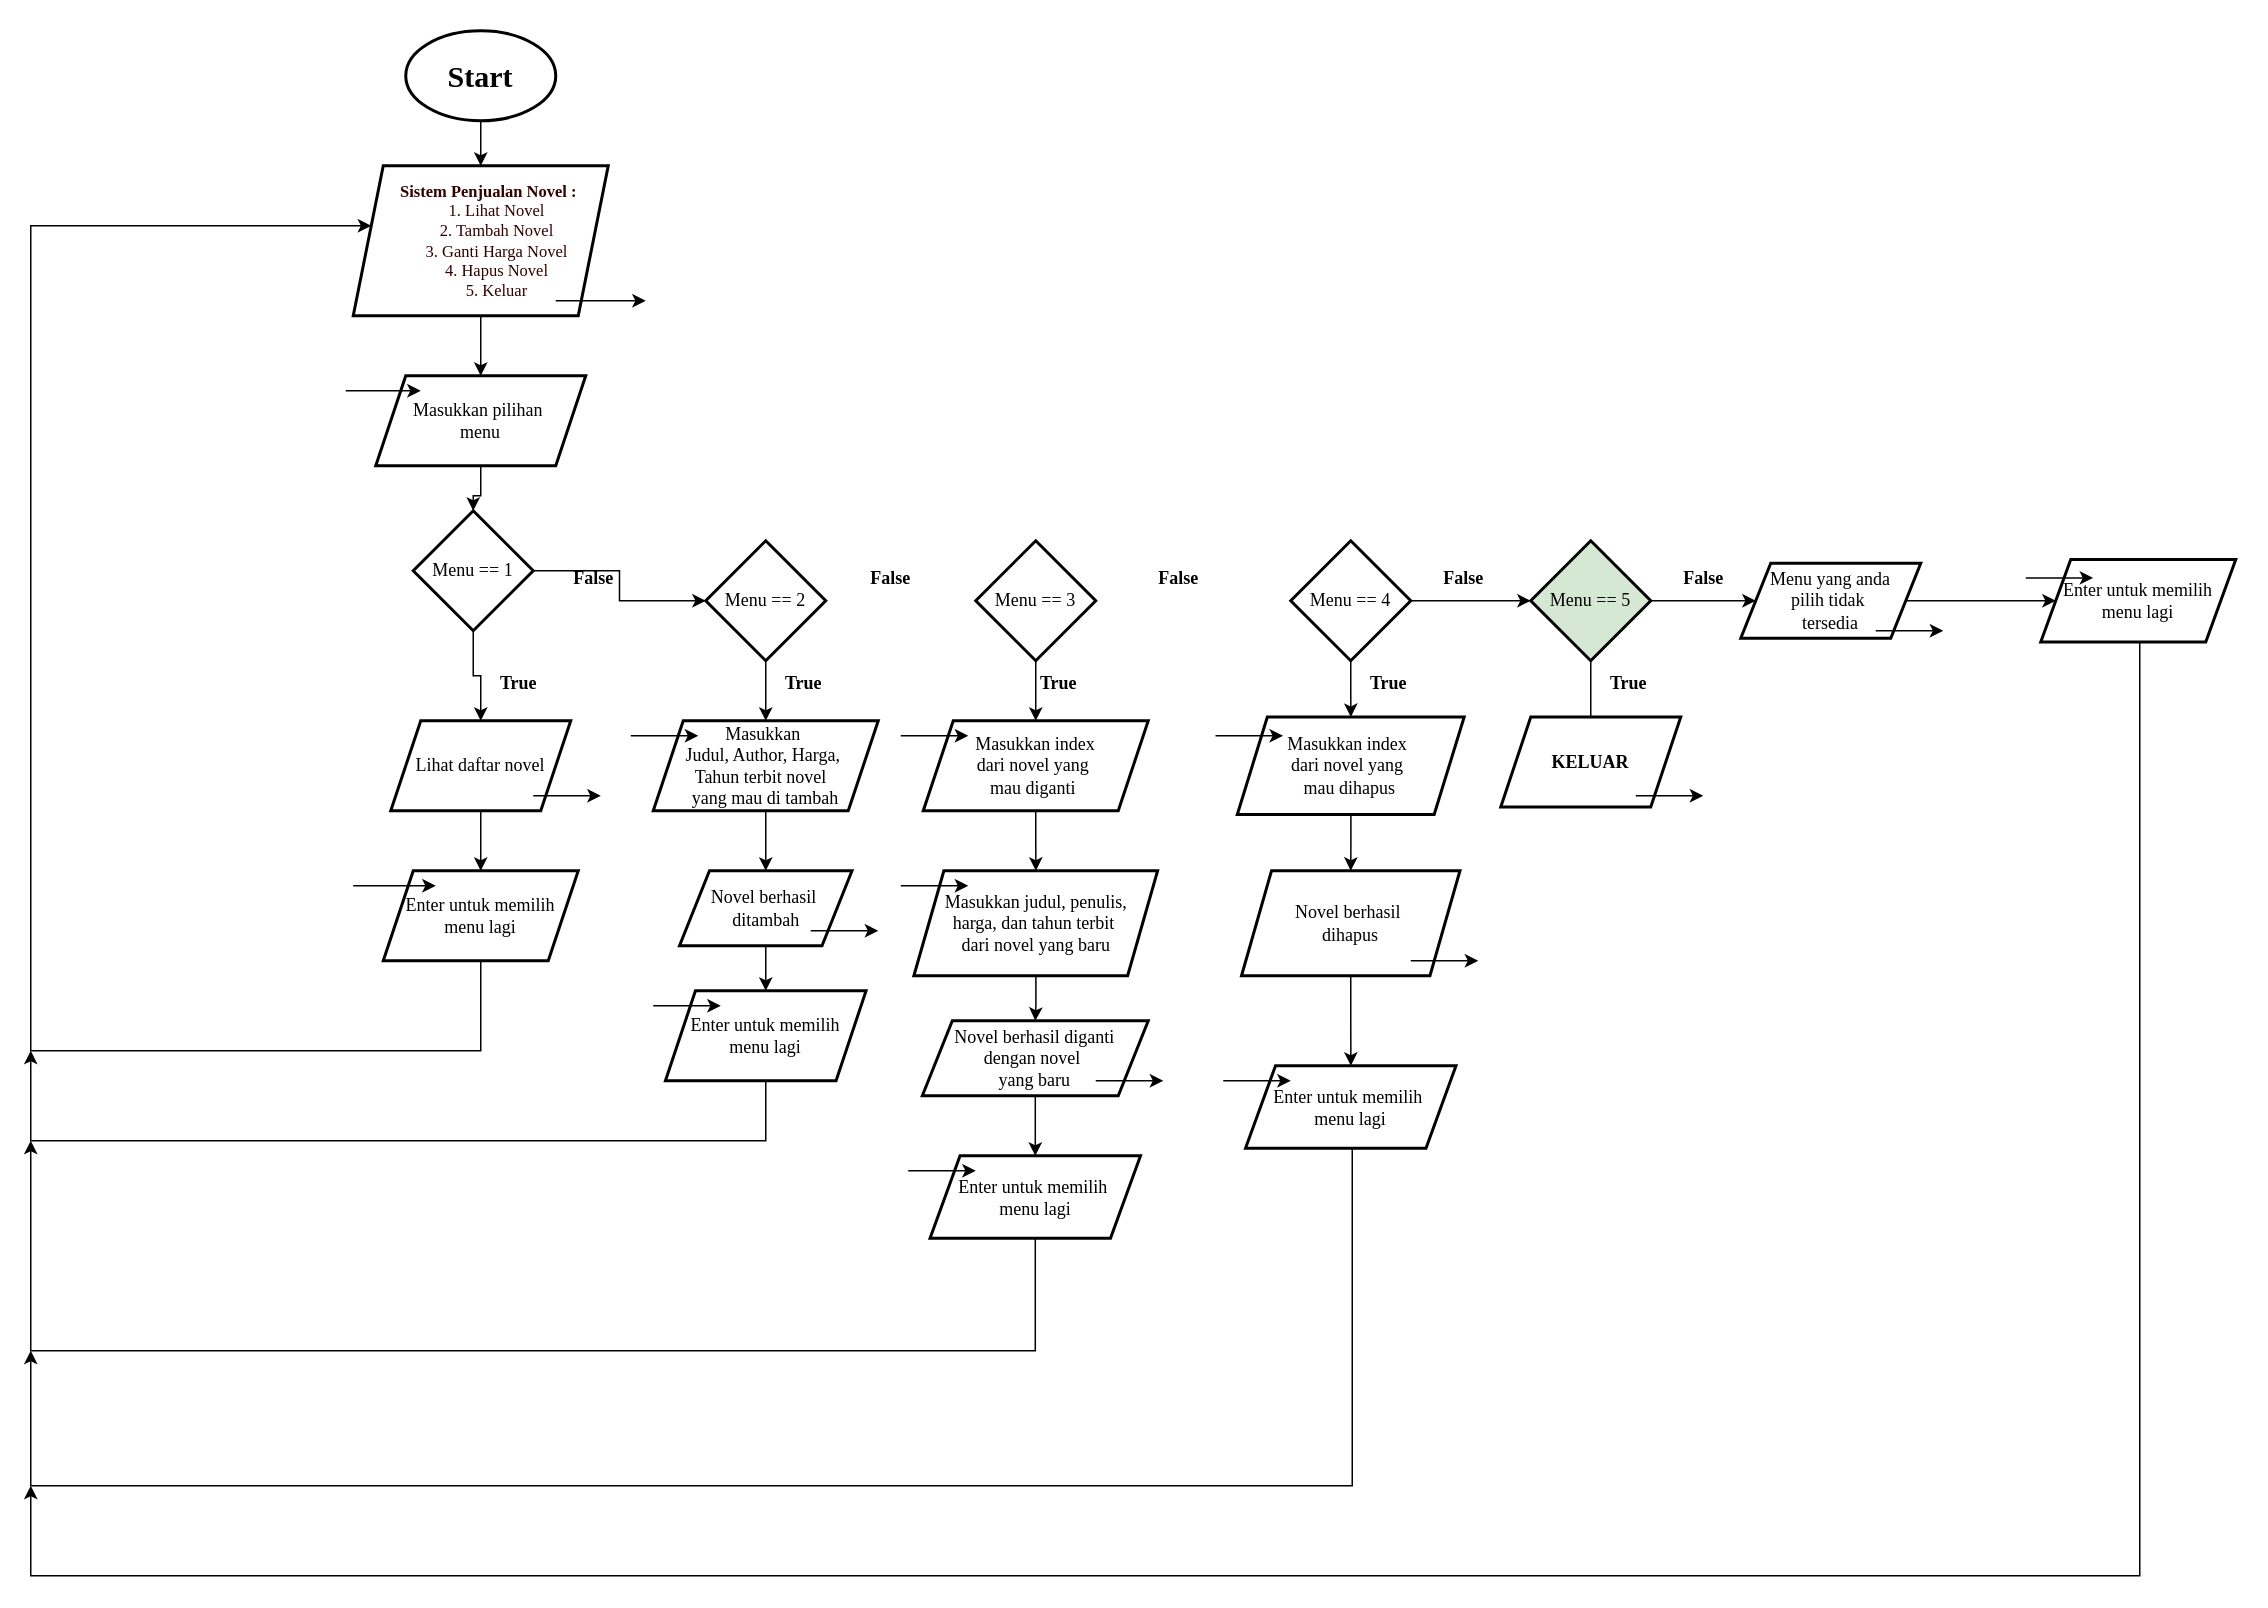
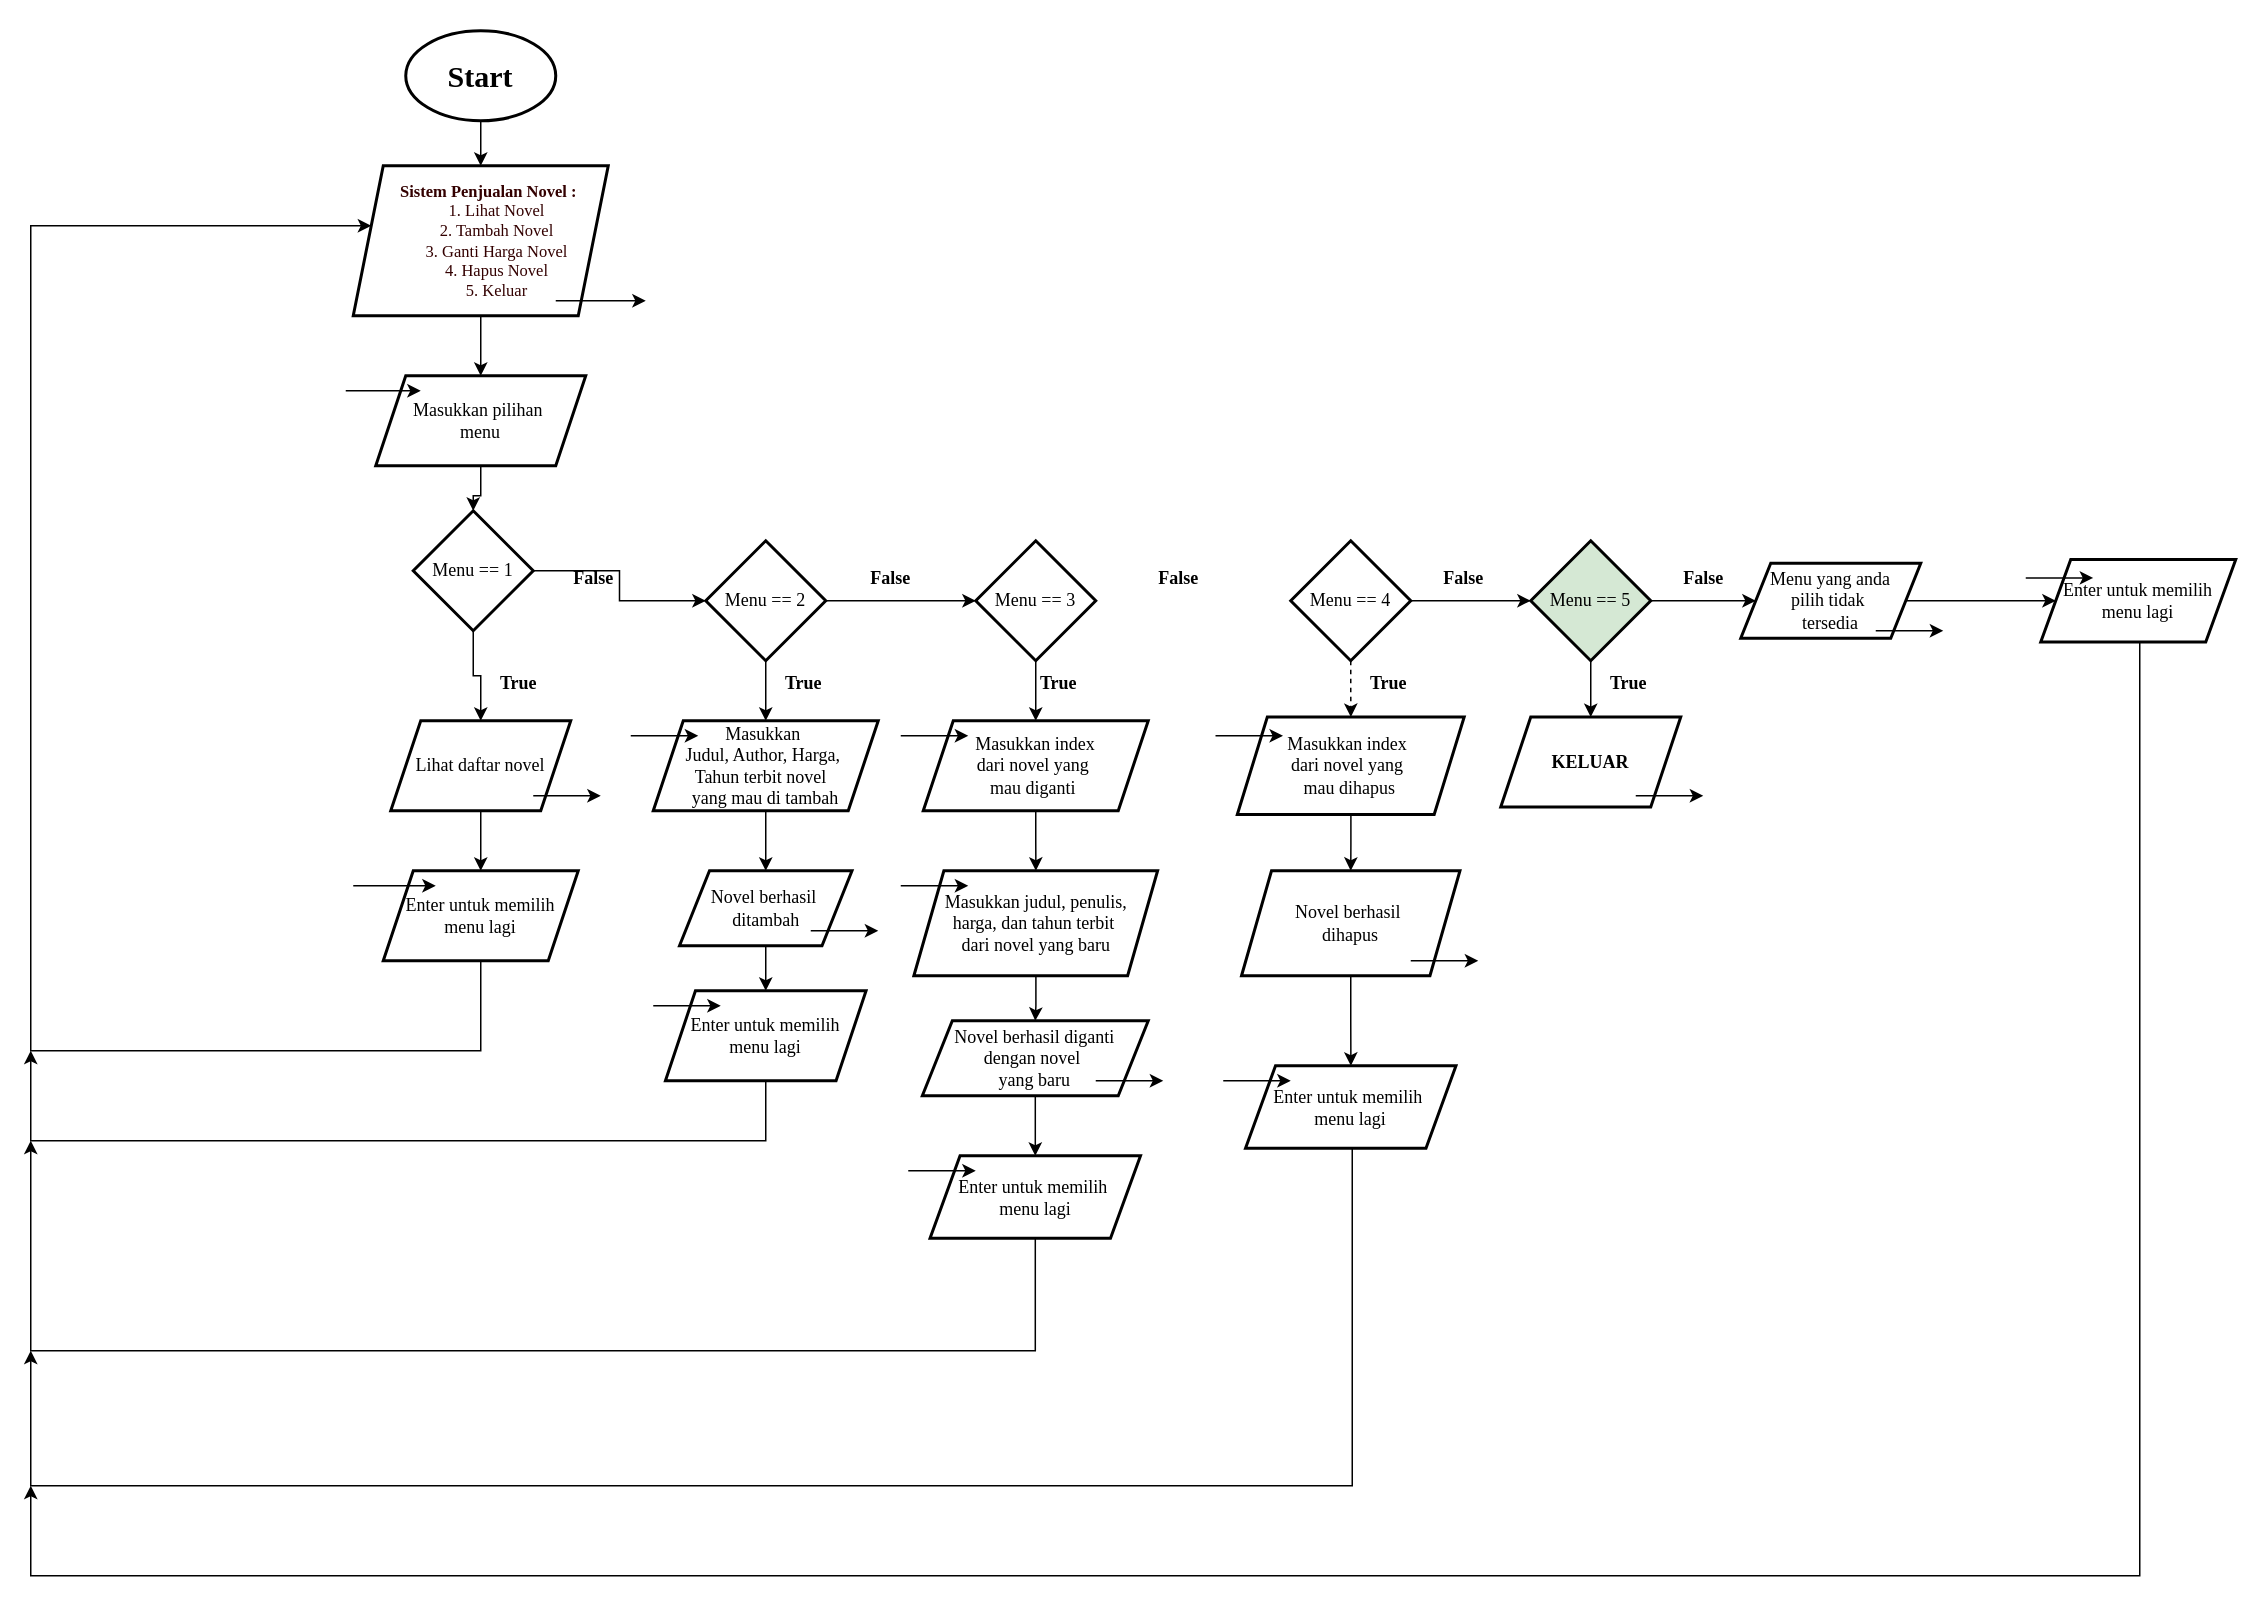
edge "Menu == 2" -> "Menu == 3": added
edge "Menu == 4" -> "Masukkan index dari novel yang mau dihapus": style solid -> dashed
edge "Menu == 5" -- "KELUAR": arrowhead none -> classic
